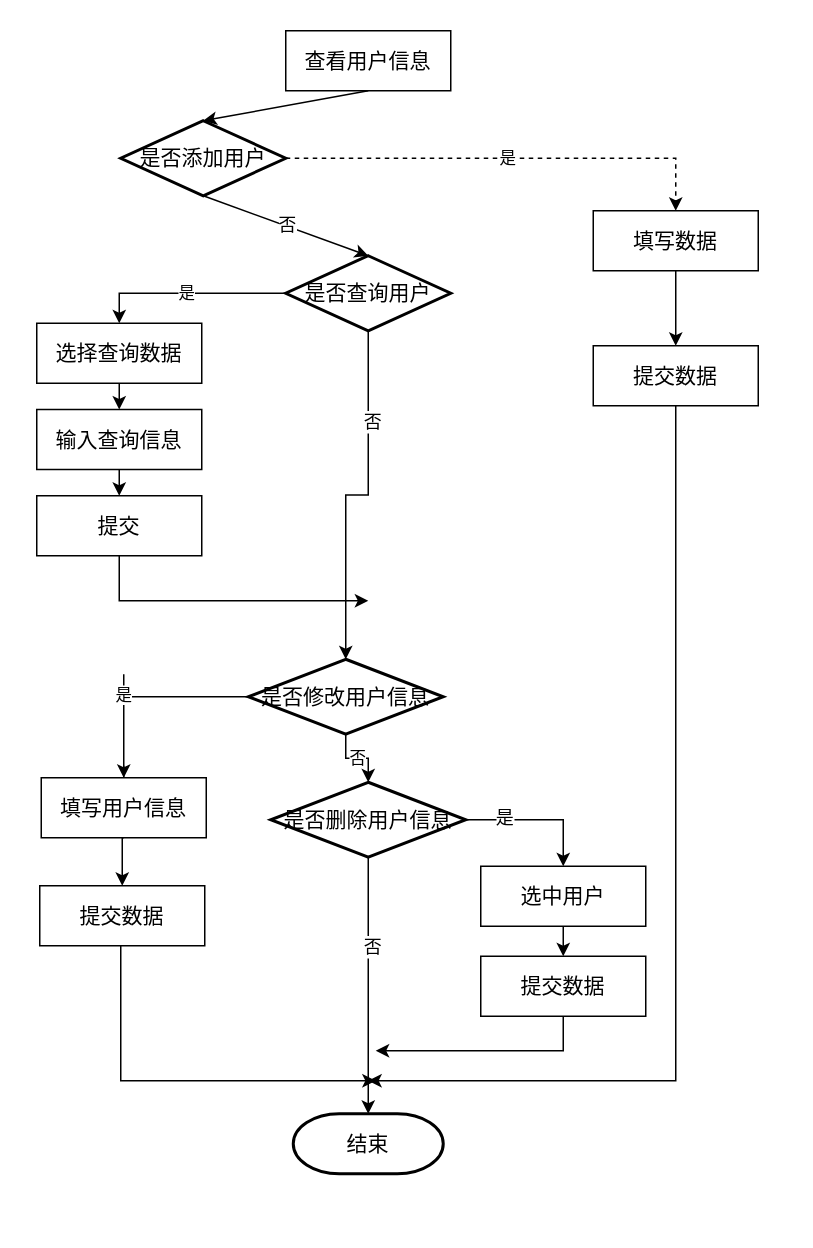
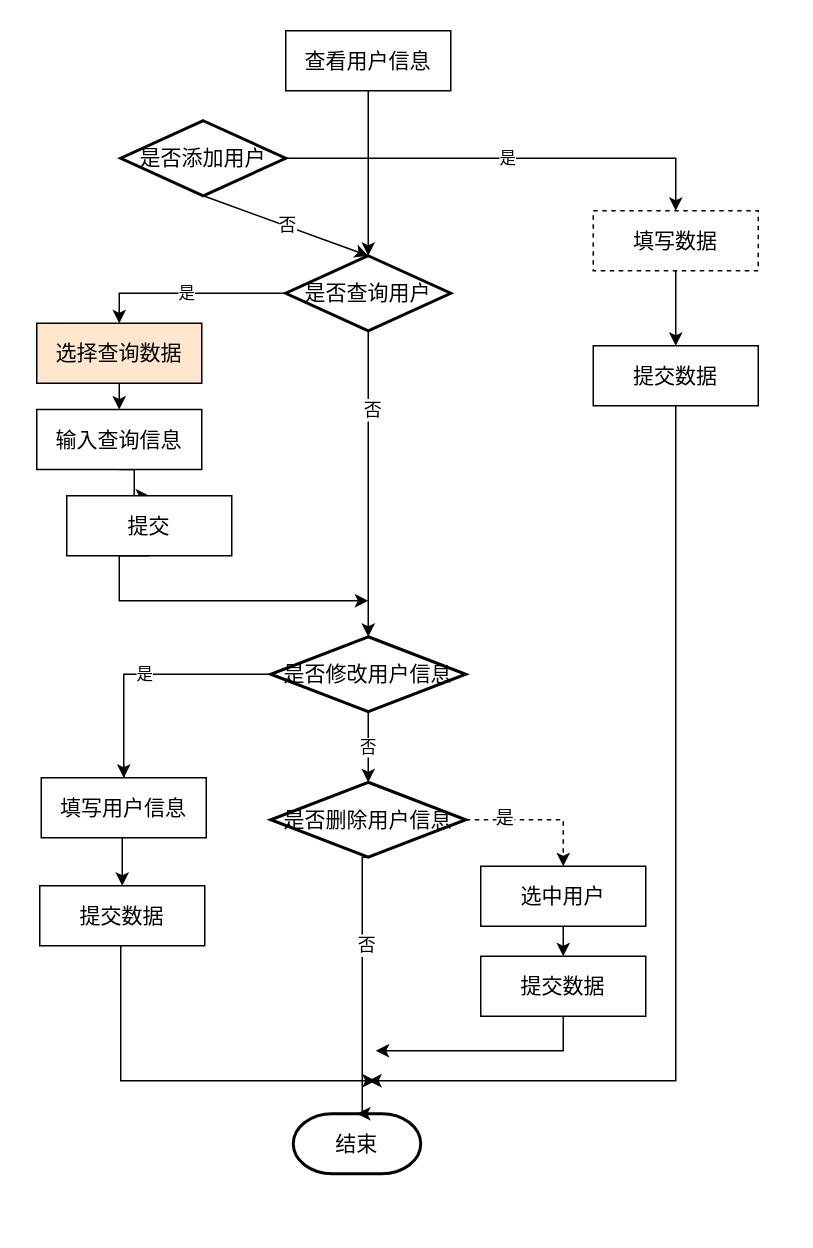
edge "查看用户信息" -> "是否添加用户": now "查看用户信息" -> "是否查询用户"
edge "是否添加用户" -> "填写数据": style dashed -> solid
node "填写数据": style solid -> dashed
node "选择查询数据": fillcolor #ffffff -> #ffe6cc
node "提交": moved (119, 526) -> (149, 526)
node "是否修改用户信息": moved (346, 697) -> (368, 674)
edge "是否删除用户信息" -> "选中用户": style solid -> dashed
node "结束": size 150x60 -> 128x60
